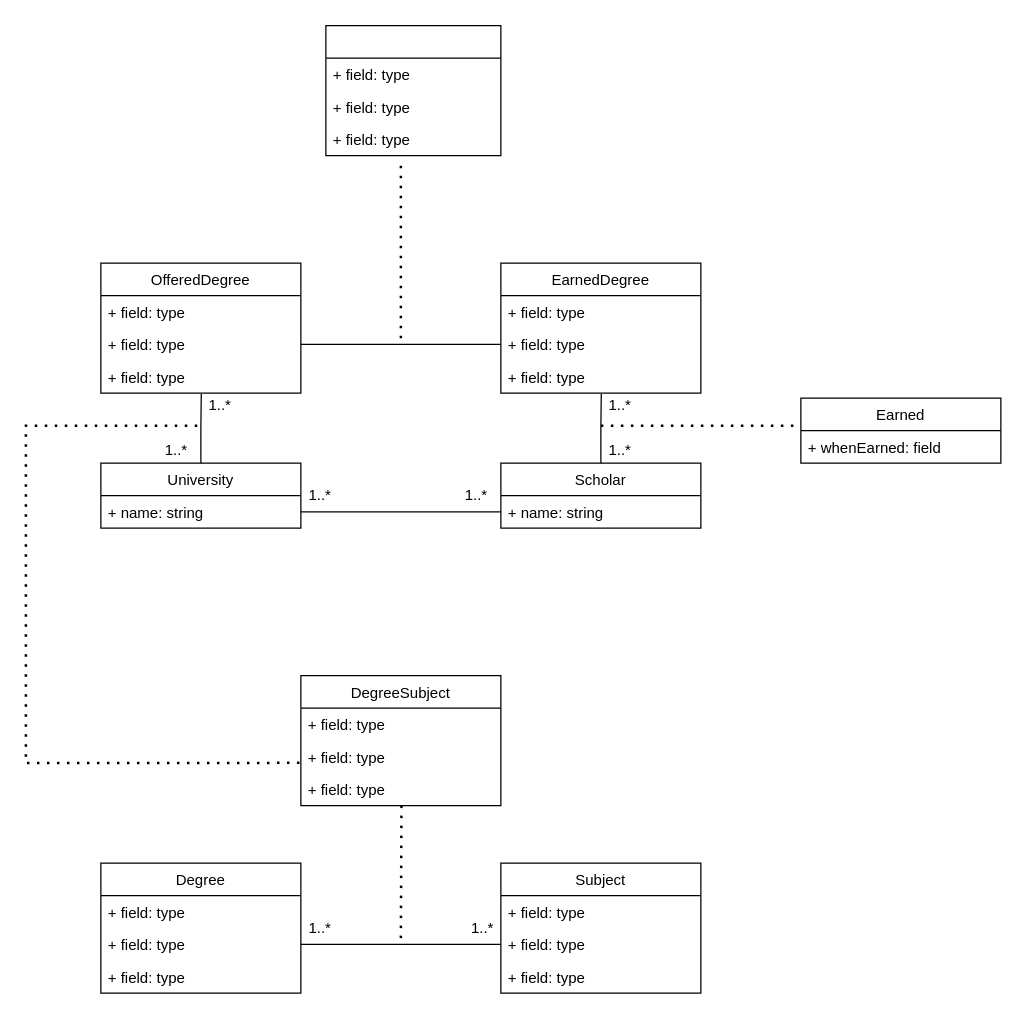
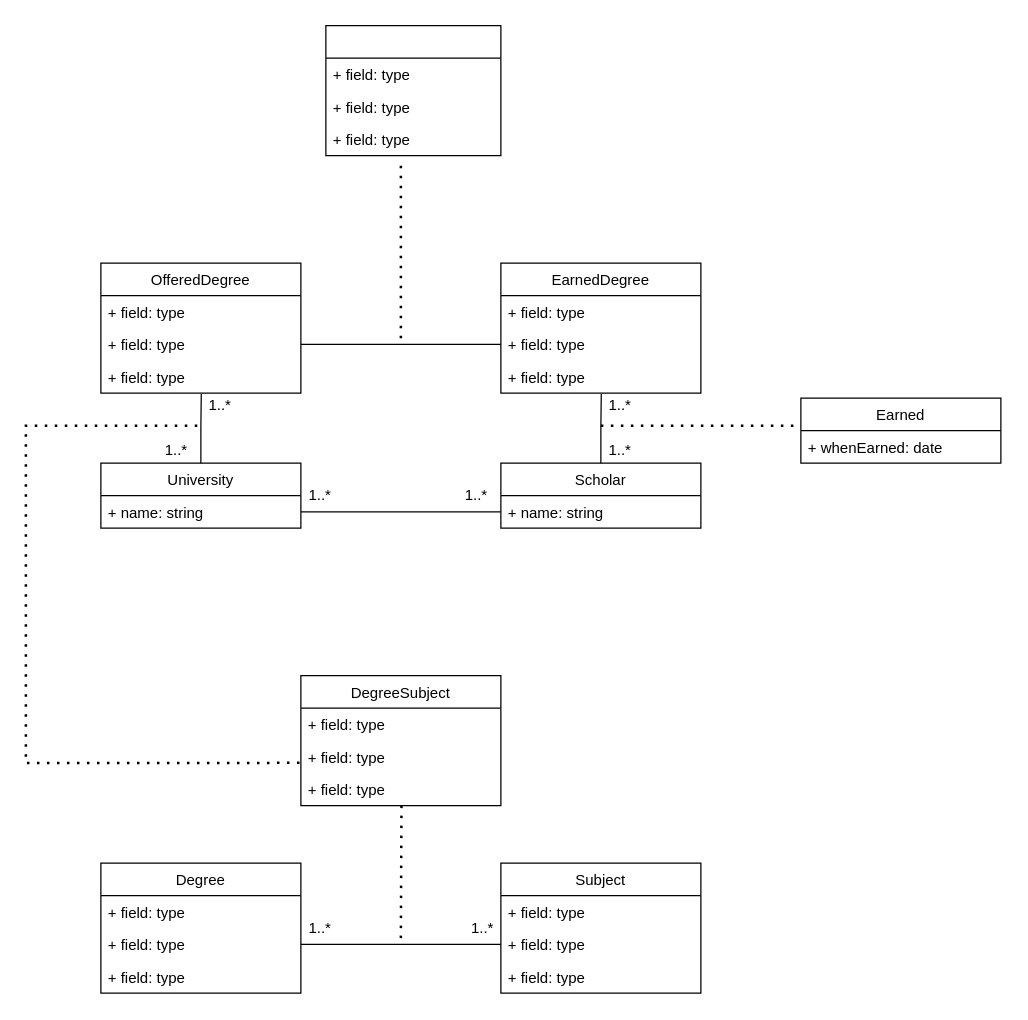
node "+ whenEarned: field": label "+ whenEarned: field" -> "+ whenEarned: date"
